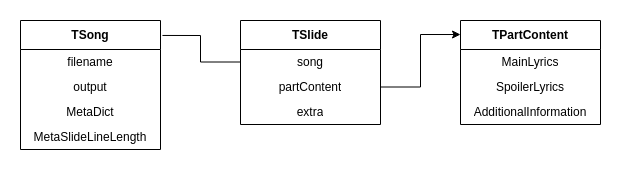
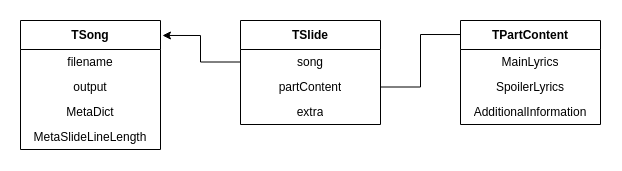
edge "song" -- "TSong": arrowhead none -> classic
edge "partContent" -> "TPartContent": arrowhead classic -> none
